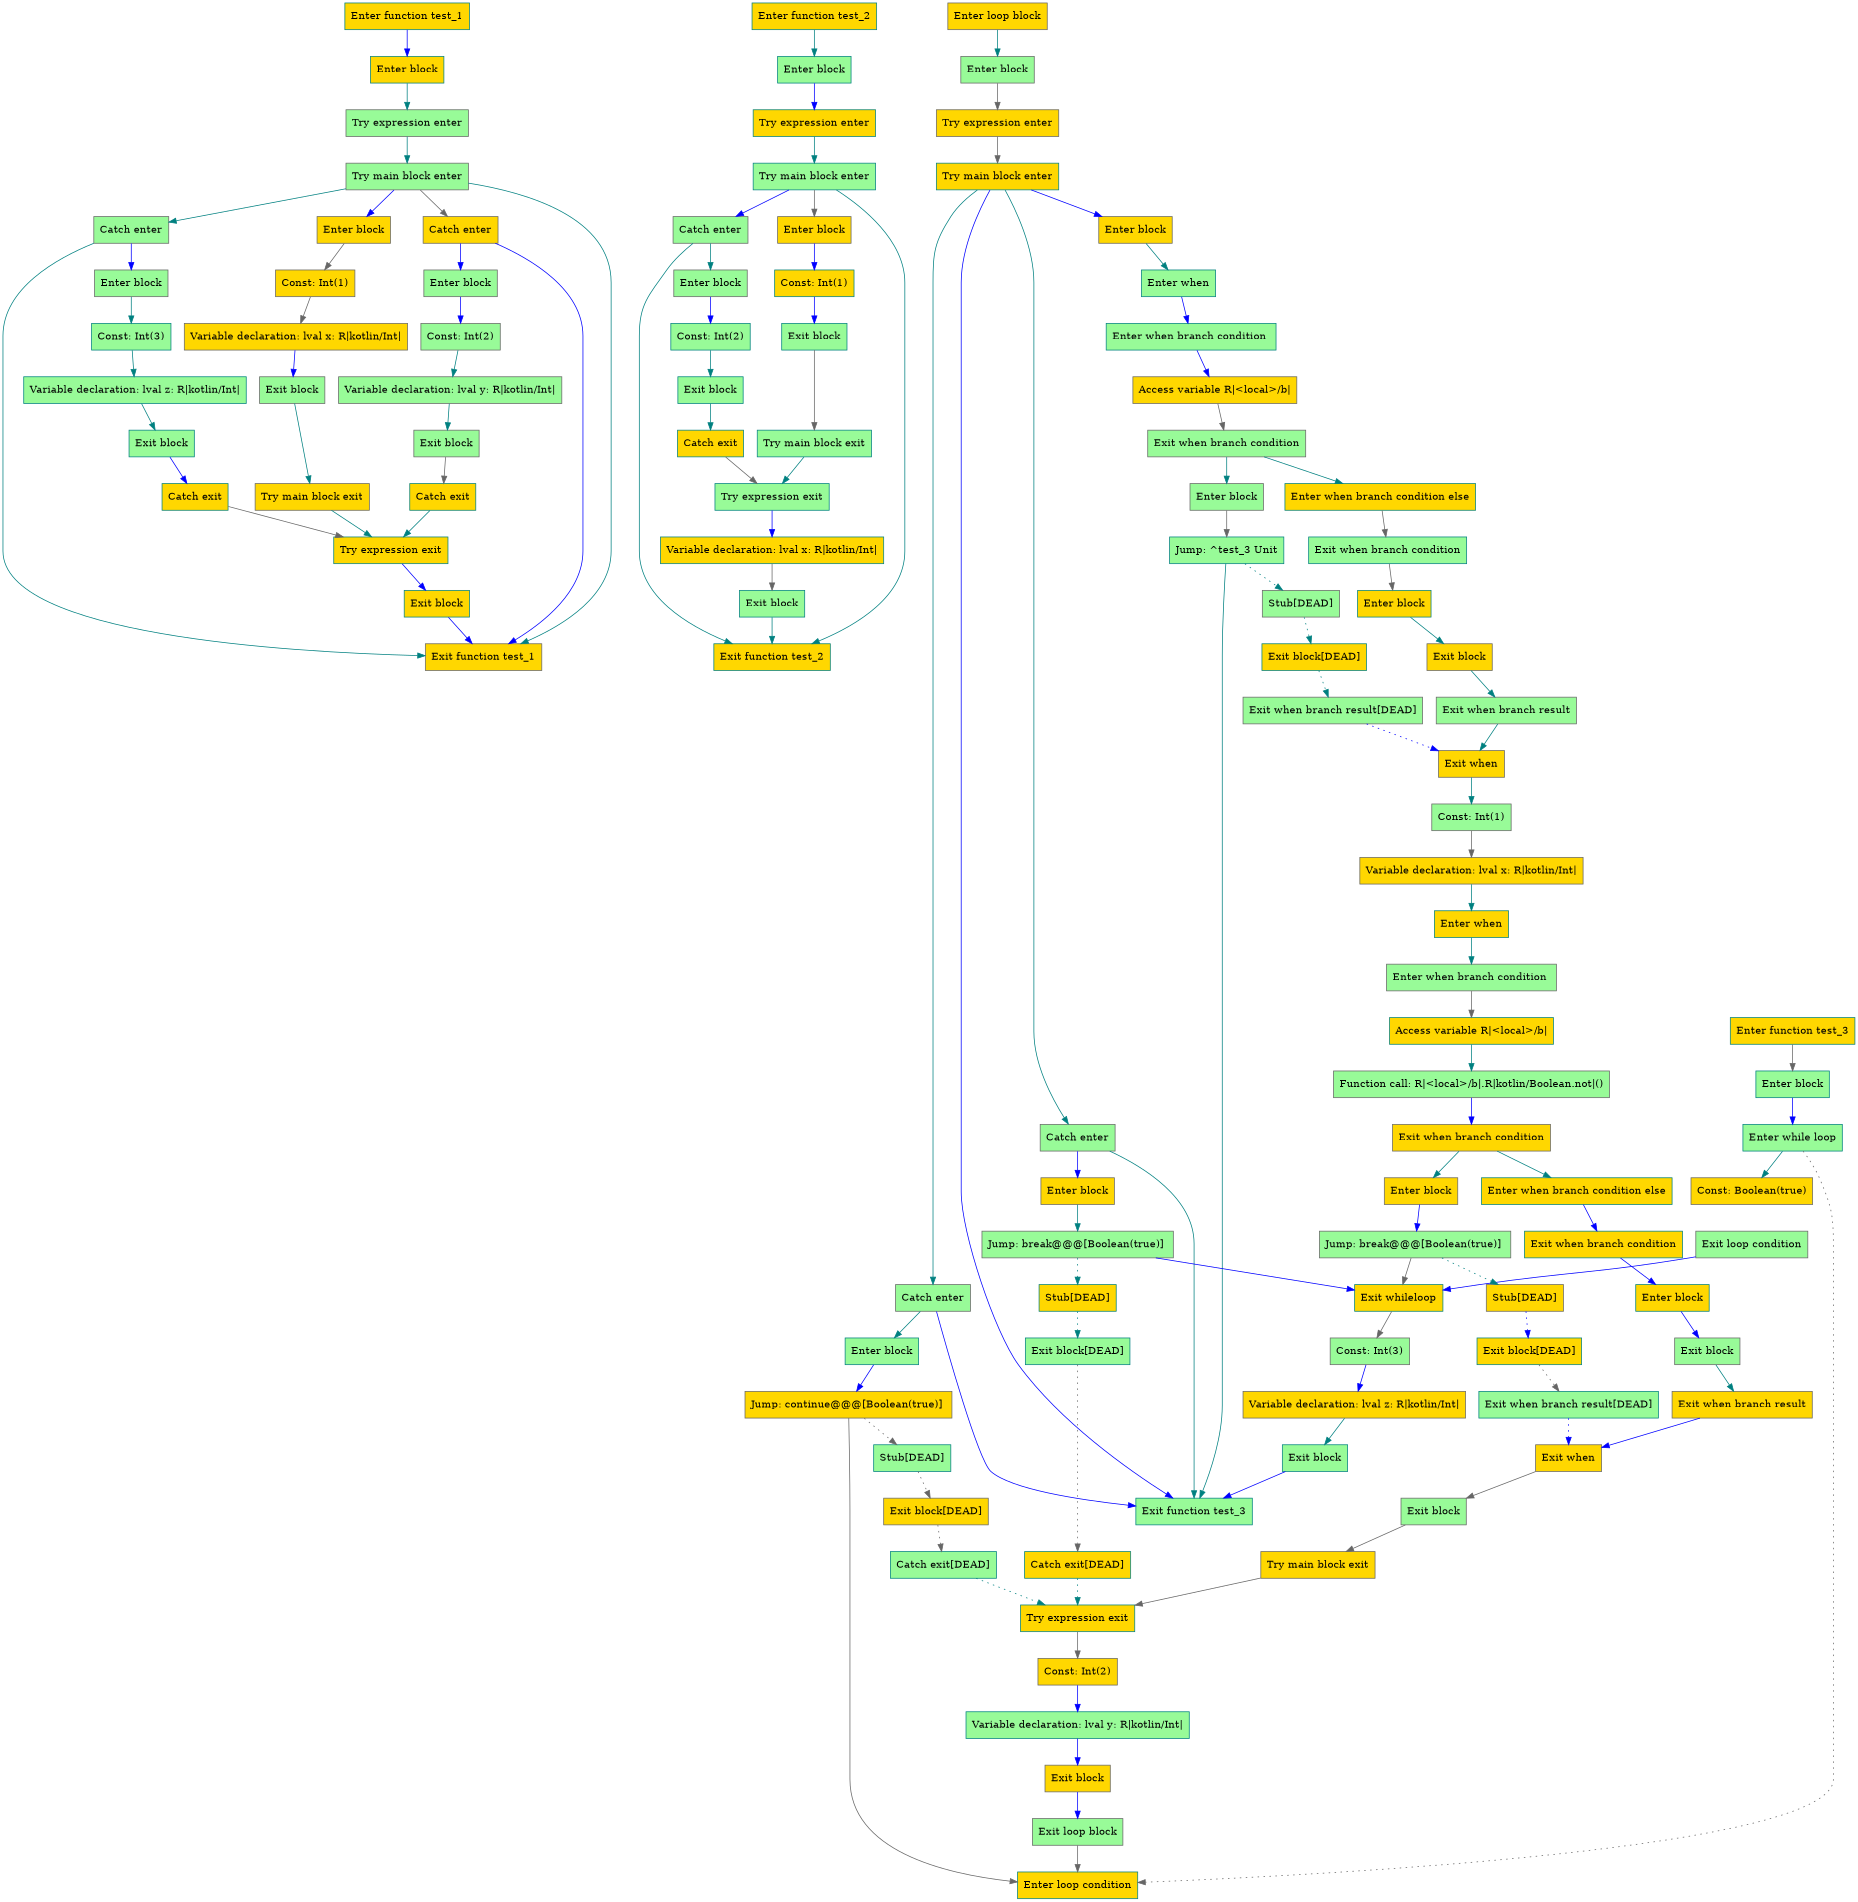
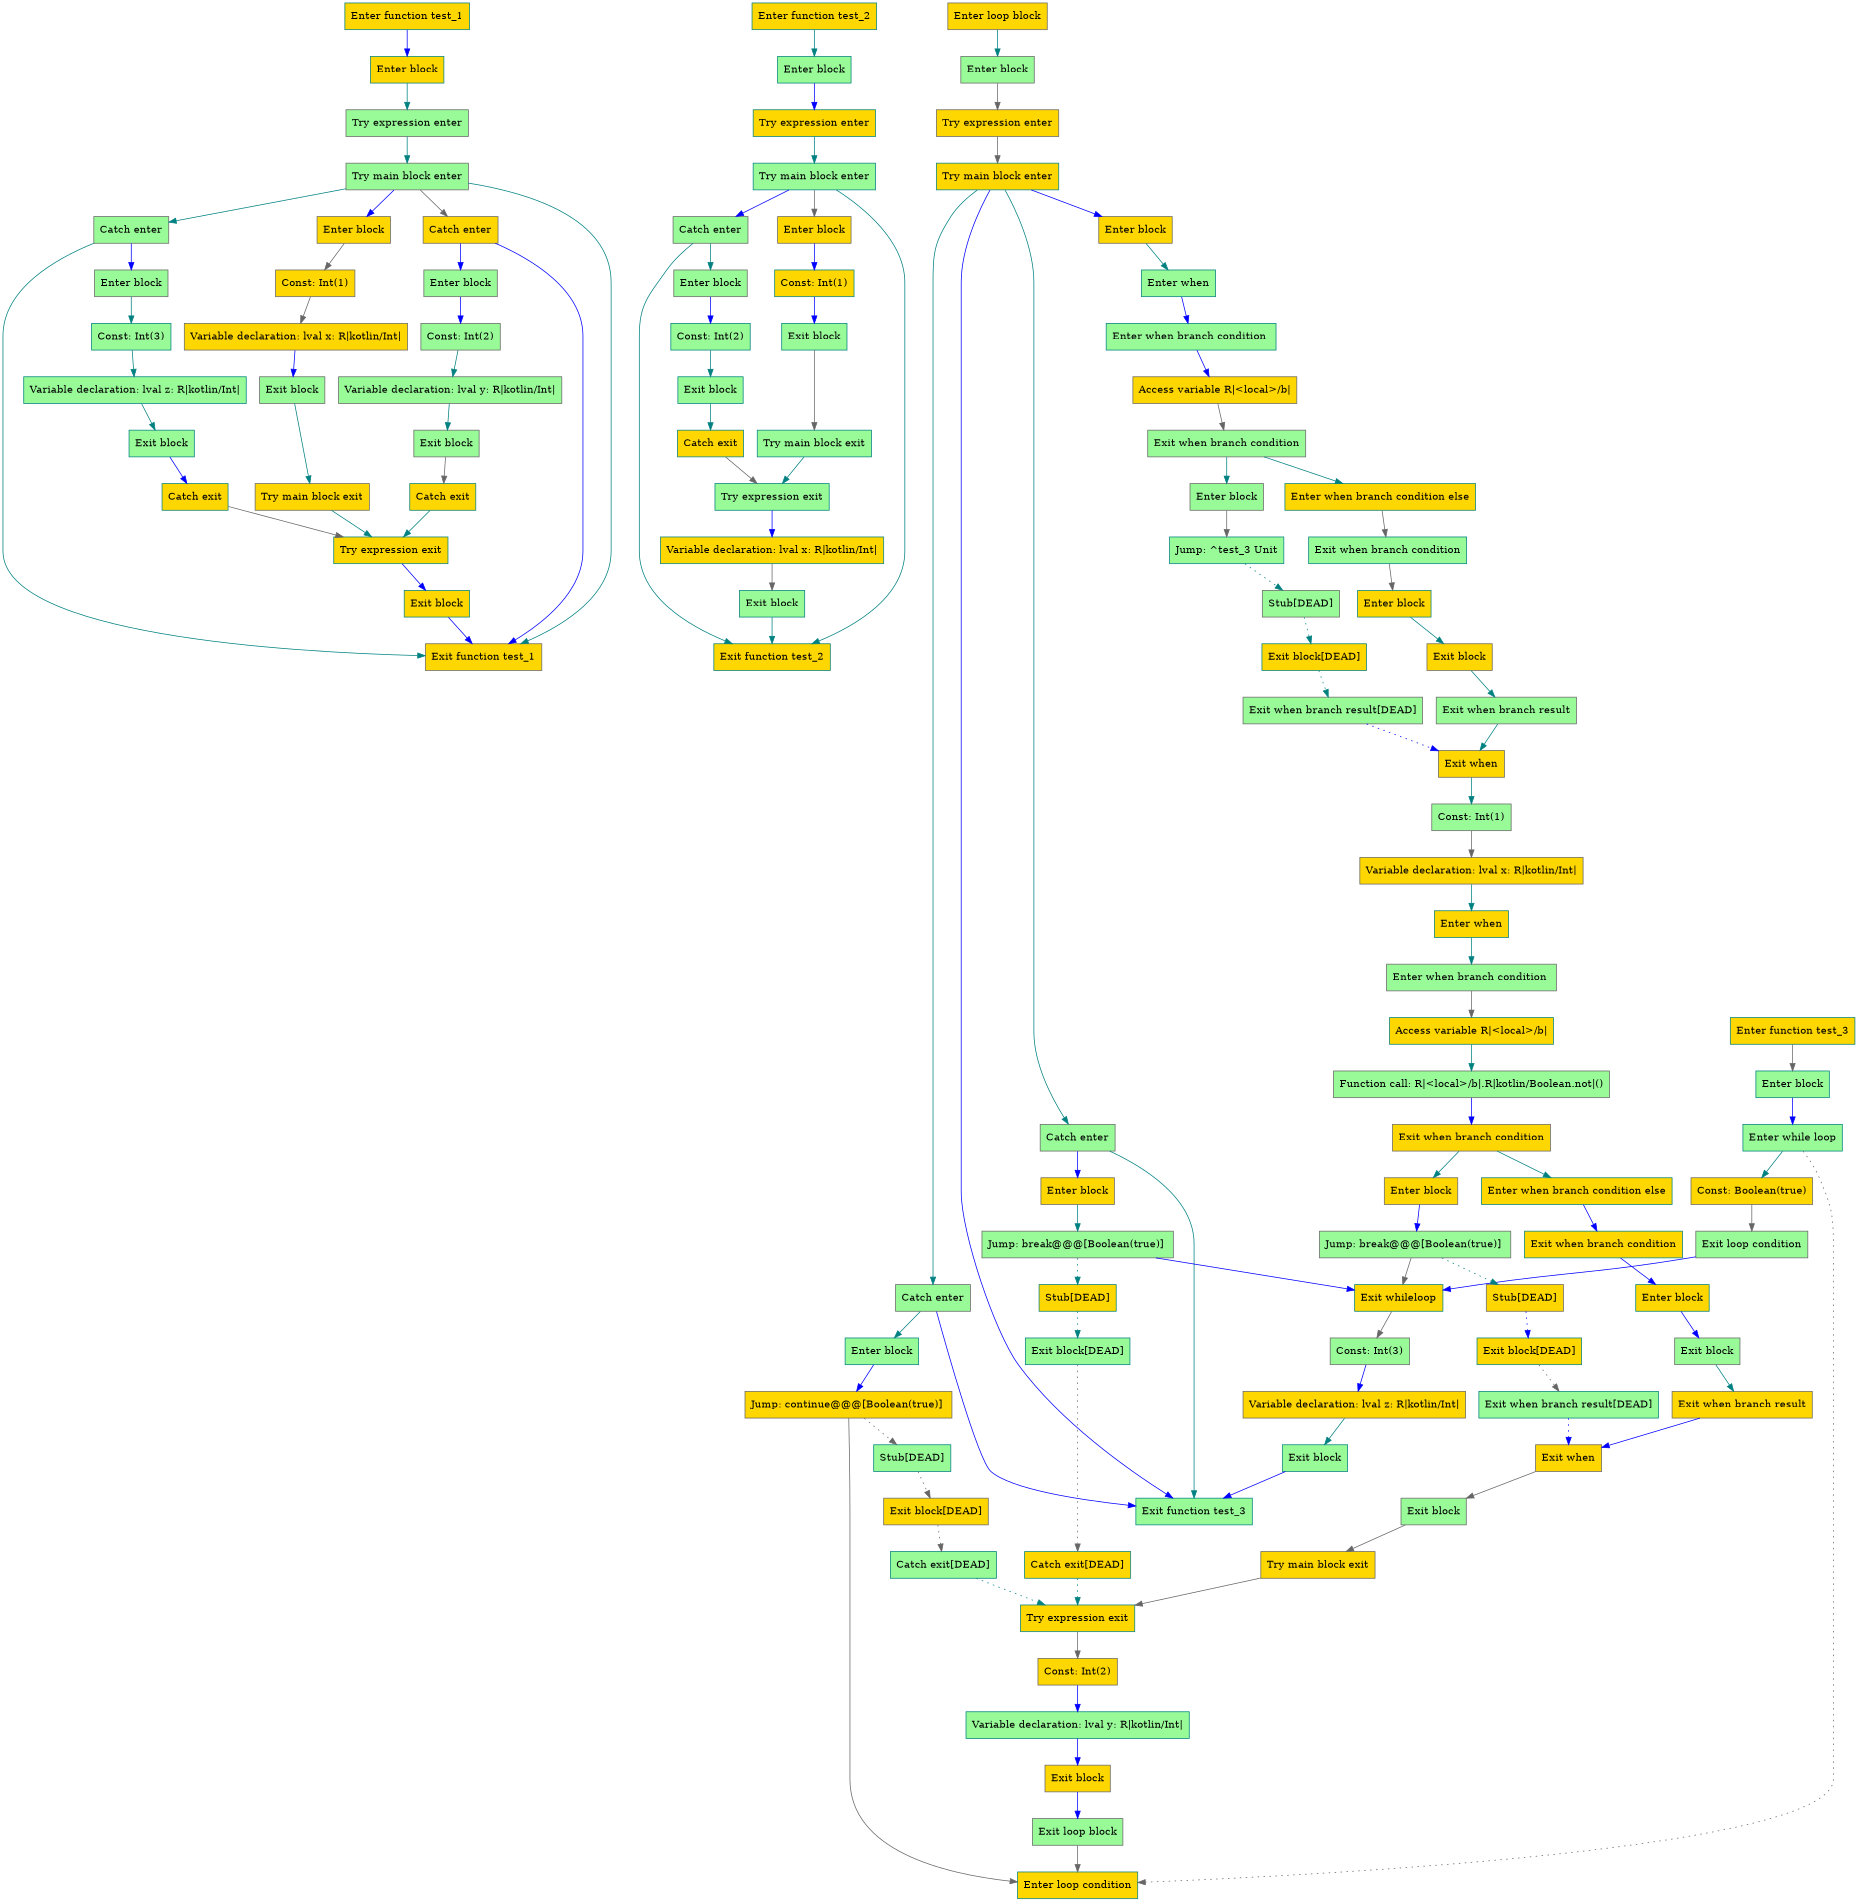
edge "Jump: ^test_3 Unit" -> "Exit function test_3": removed
edge "Const: Boolean(true)" -> "Exit loop condition": added
